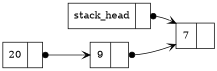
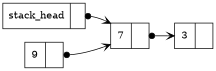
node "3": added
node "20": removed
